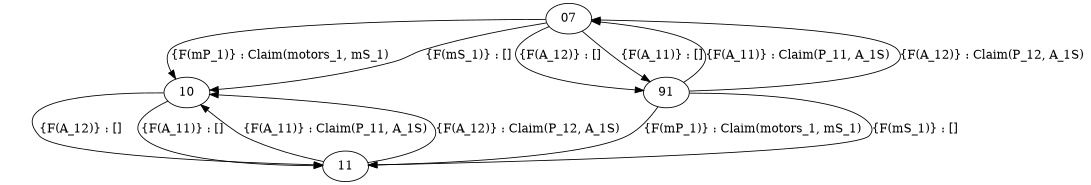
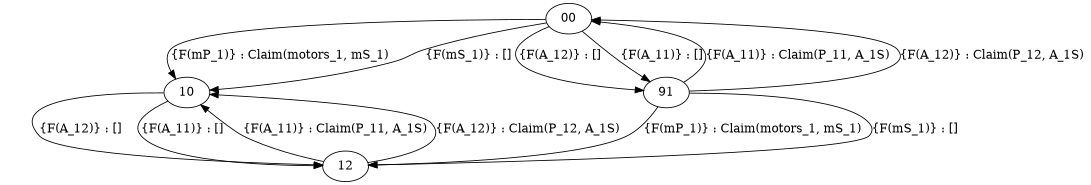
node "07": label "07" -> "00"
node "11": label "11" -> "12"
